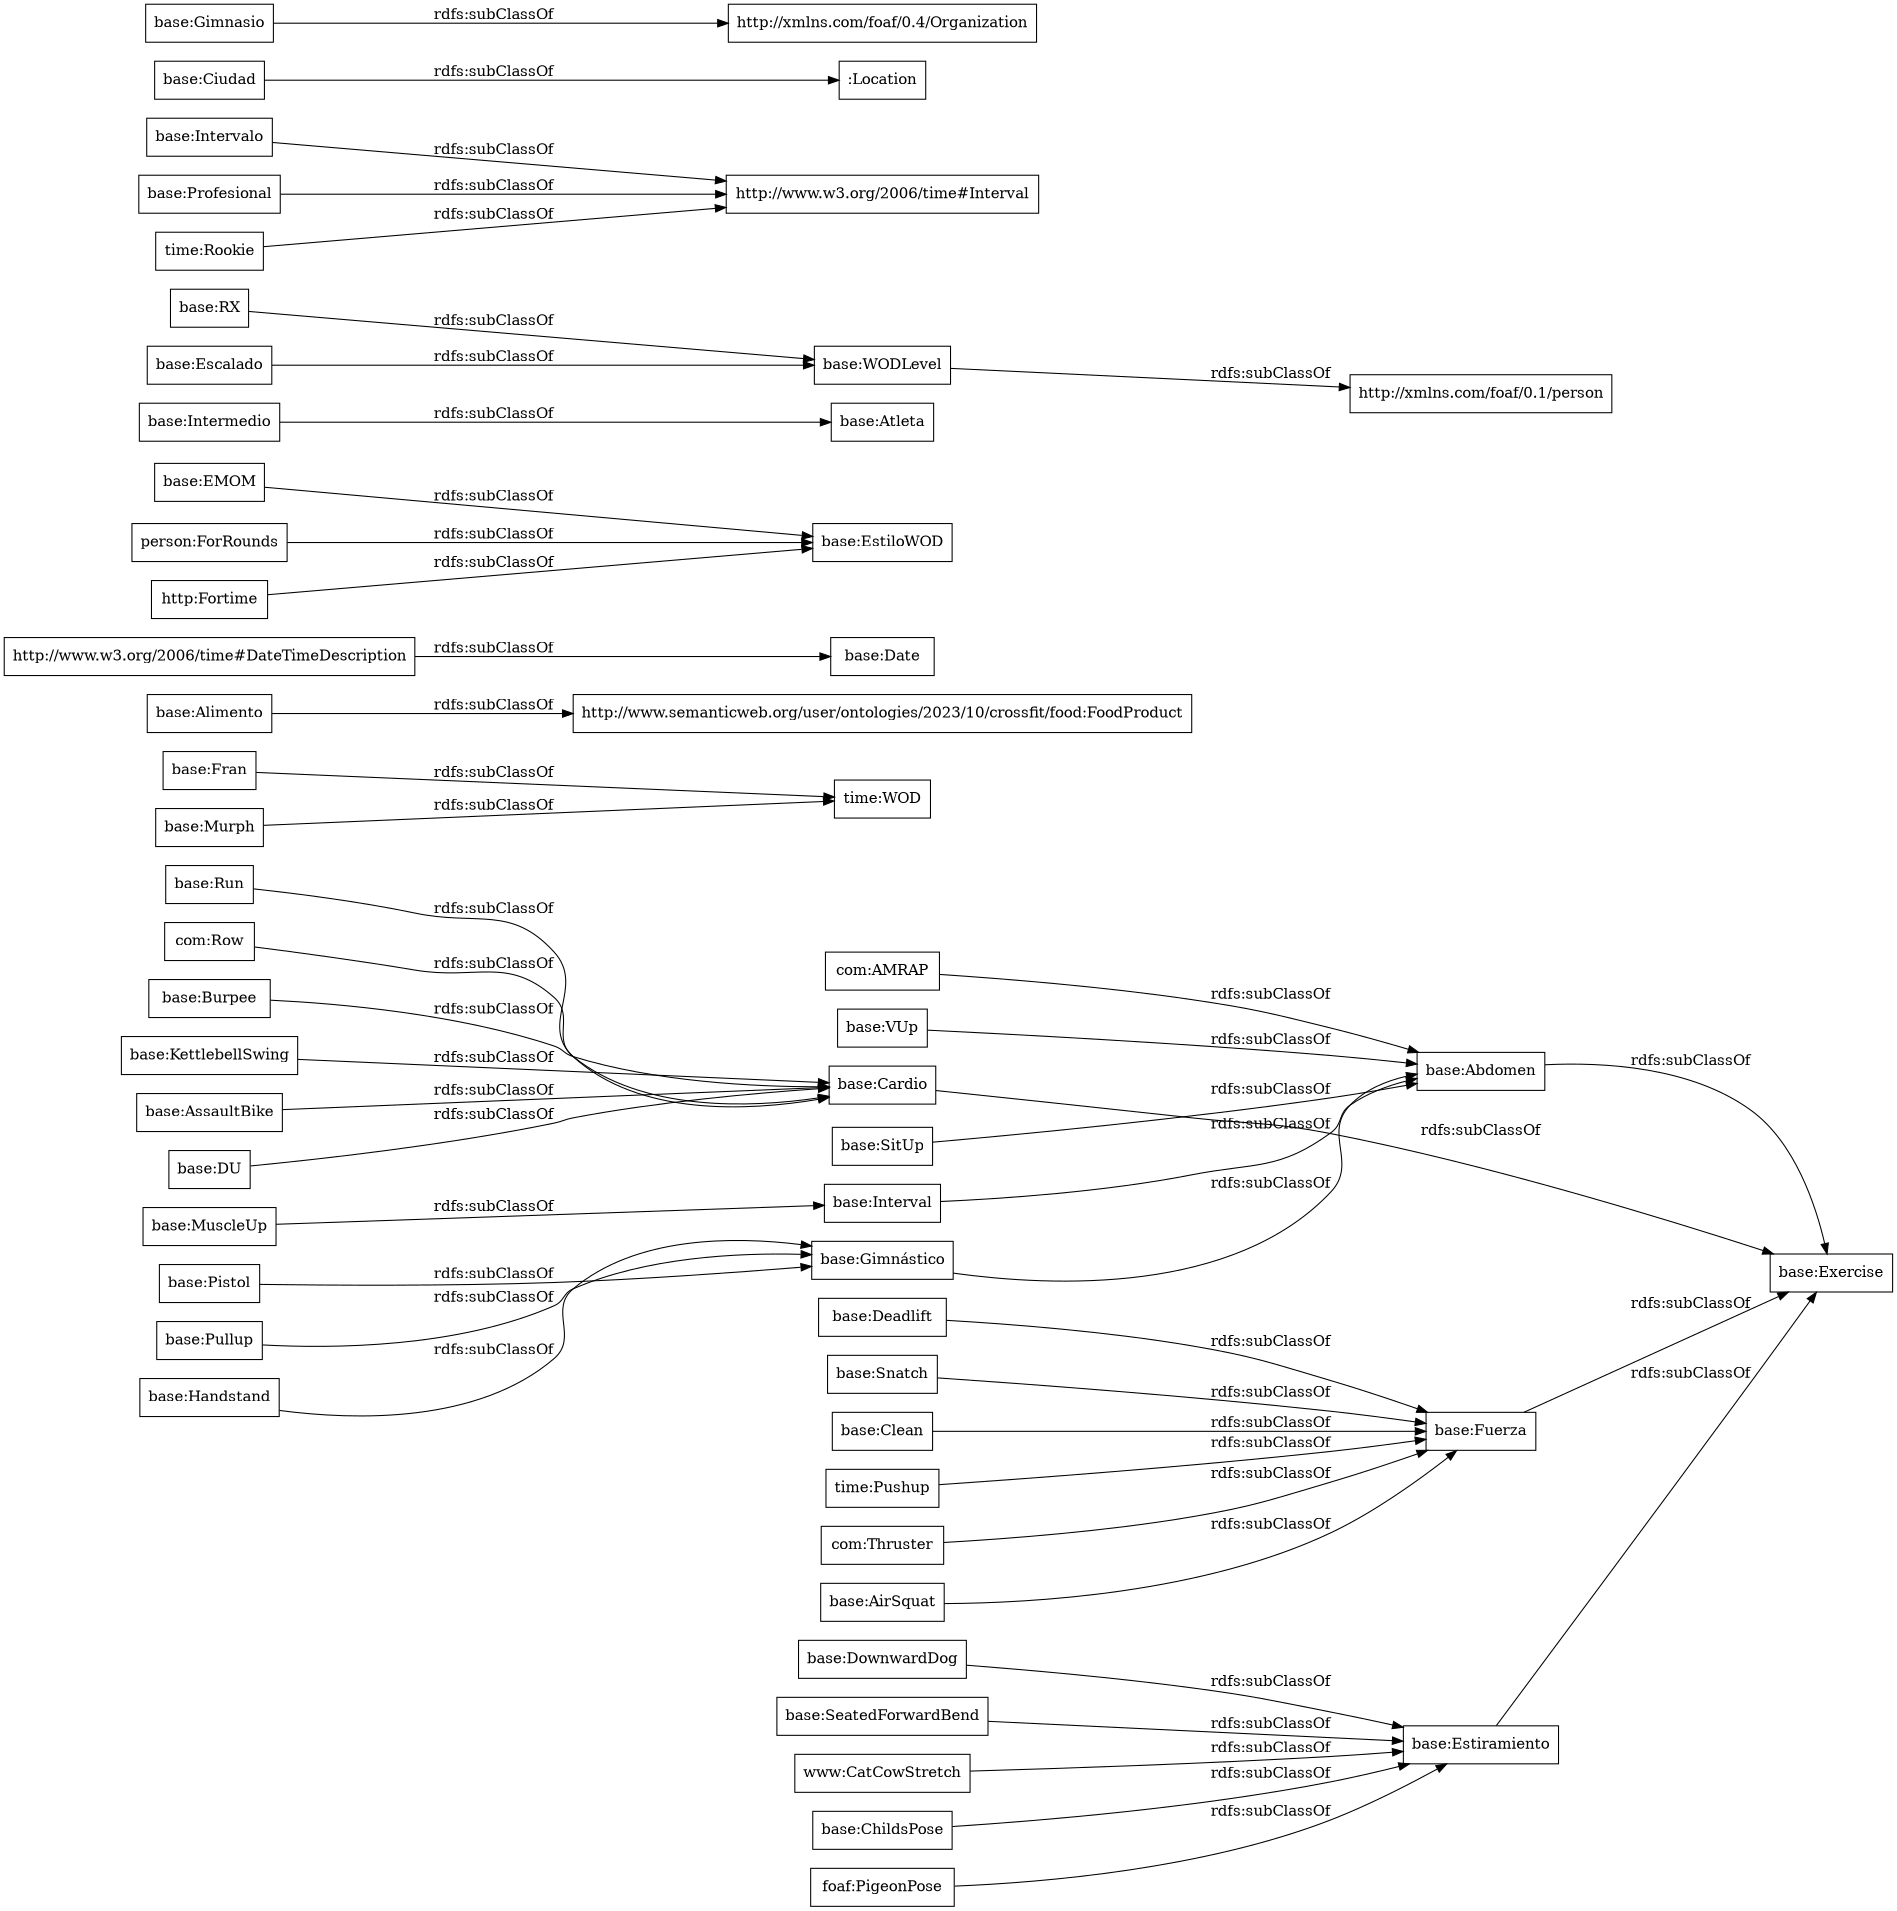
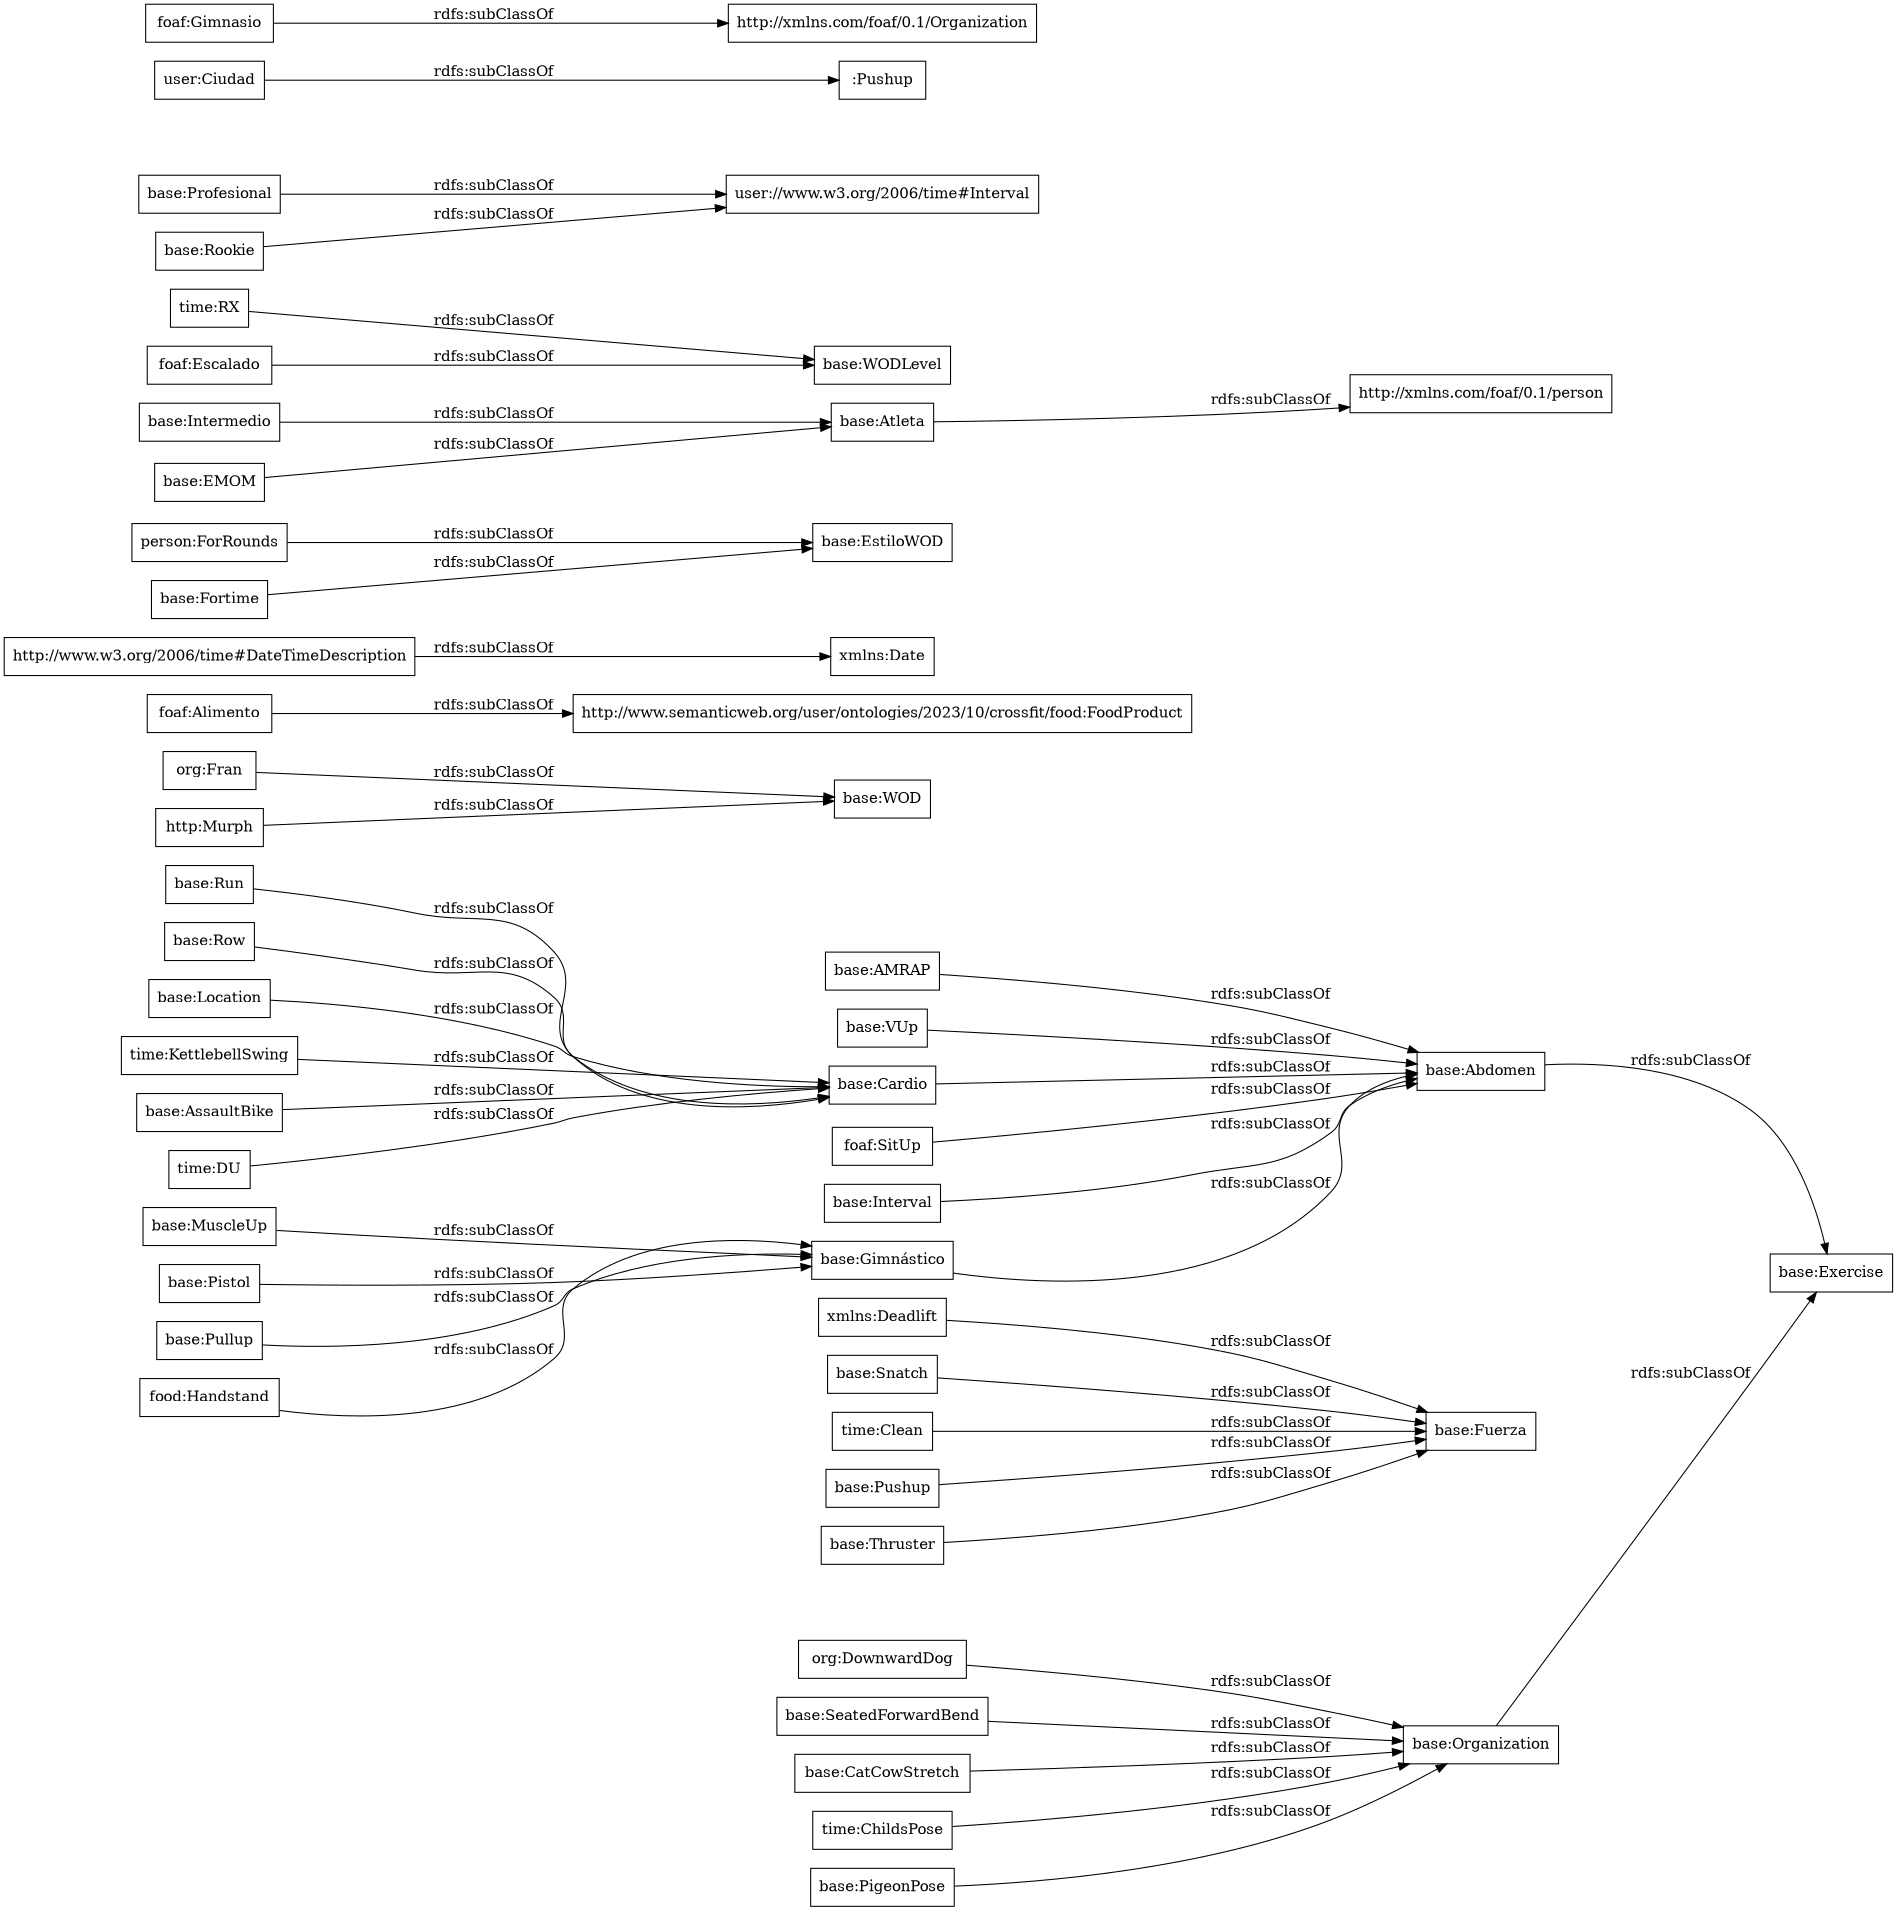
node "base:Gimnasio": label "base:Gimnasio" -> "foaf:Gimnasio"
node "http://xmlns.com/foaf/0.4/Organization": label "http://xmlns.com/foaf/0.4/Organization" -> "http://xmlns.com/foaf/0.1/Organization"
node "base:Ciudad": label "base:Ciudad" -> "user:Ciudad"
node ":Location": label ":Location" -> ":Pushup"
node "base:Intervalo": removed
node "http://www.w3.org/2006/time#Interval": label "http://www.w3.org/2006/time#Interval" -> "user://www.w3.org/2006/time#Interval"
node "time:Rookie": label "time:Rookie" -> "base:Rookie"
node "base:RX": label "base:RX" -> "time:RX"
node "base:Escalado": label "base:Escalado" -> "foaf:Escalado"
edge "base:WODLevel" -> "http://xmlns.com/foaf/0.1/person": now "base:Atleta" -> "http://xmlns.com/foaf/0.1/person"
edge "base:EMOM" -> "base:EstiloWOD": now "base:EMOM" -> "base:Atleta"
node "http:Fortime": label "http:Fortime" -> "base:Fortime"
node "base:Date": label "base:Date" -> "xmlns:Date"
node "base:Alimento": label "base:Alimento" -> "foaf:Alimento"
node "base:Fran": label "base:Fran" -> "org:Fran"
node "time:WOD": label "time:WOD" -> "base:WOD"
node "base:Murph": label "base:Murph" -> "http:Murph"
node "com:Row": label "com:Row" -> "base:Row"
node "com:AMRAP": label "com:AMRAP" -> "base:AMRAP"
node "base:Burpee": label "base:Burpee" -> "base:Location"
node "base:KettlebellSwing": label "base:KettlebellSwing" -> "time:KettlebellSwing"
edge "base:Cardio" -> "base:Exercise": now "base:Cardio" -> "base:Abdomen"
node "base:SitUp": label "base:SitUp" -> "foaf:SitUp"
node "base:DU": label "base:DU" -> "time:DU"
edge "base:MuscleUp" -> "base:Interval": now "base:MuscleUp" -> "base:Gimnástico"
node "base:Deadlift": label "base:Deadlift" -> "xmlns:Deadlift"
edge "base:Fuerza" -> "base:Exercise": removed, label "rdfs:subClassOf"
node "base:Handstand": label "base:Handstand" -> "food:Handstand"
node "base:Clean": label "base:Clean" -> "time:Clean"
node "time:Pushup": label "time:Pushup" -> "base:Pushup"
node "com:Thruster": label "com:Thruster" -> "base:Thruster"
node "base:AirSquat": removed
node "base:DownwardDog": label "base:DownwardDog" -> "org:DownwardDog"
node "base:Estiramiento": label "base:Estiramiento" -> "base:Organization"
node "www:CatCowStretch": label "www:CatCowStretch" -> "base:CatCowStretch"
node "base:ChildsPose": label "base:ChildsPose" -> "time:ChildsPose"
node "foaf:PigeonPose": label "foaf:PigeonPose" -> "base:PigeonPose"
